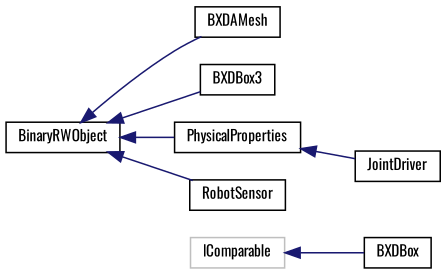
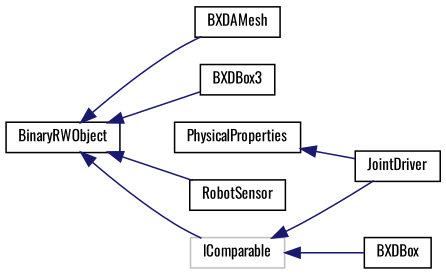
edge "PhysicalProperties" -> "BinaryRWObject": now "IComparable" -> "BinaryRWObject"
edge "JointDriver" -> "IComparable": added
